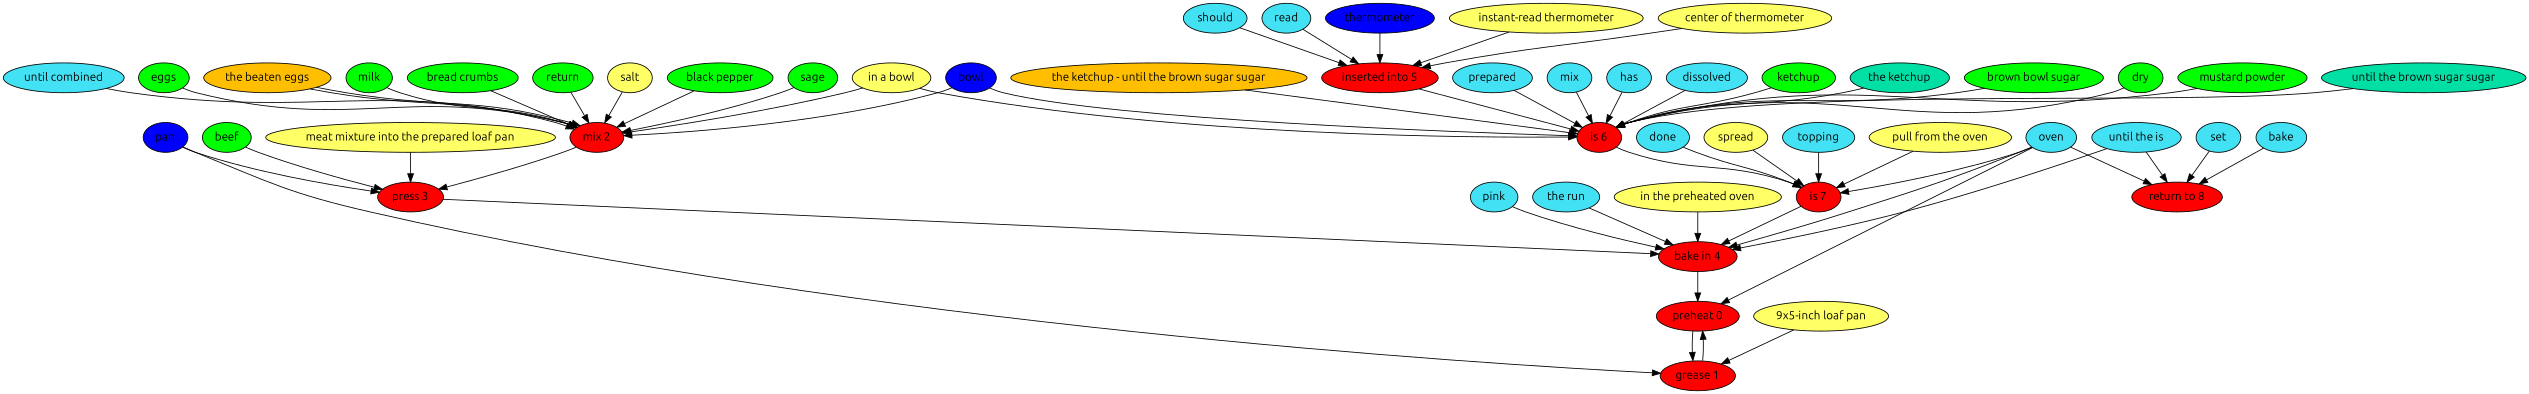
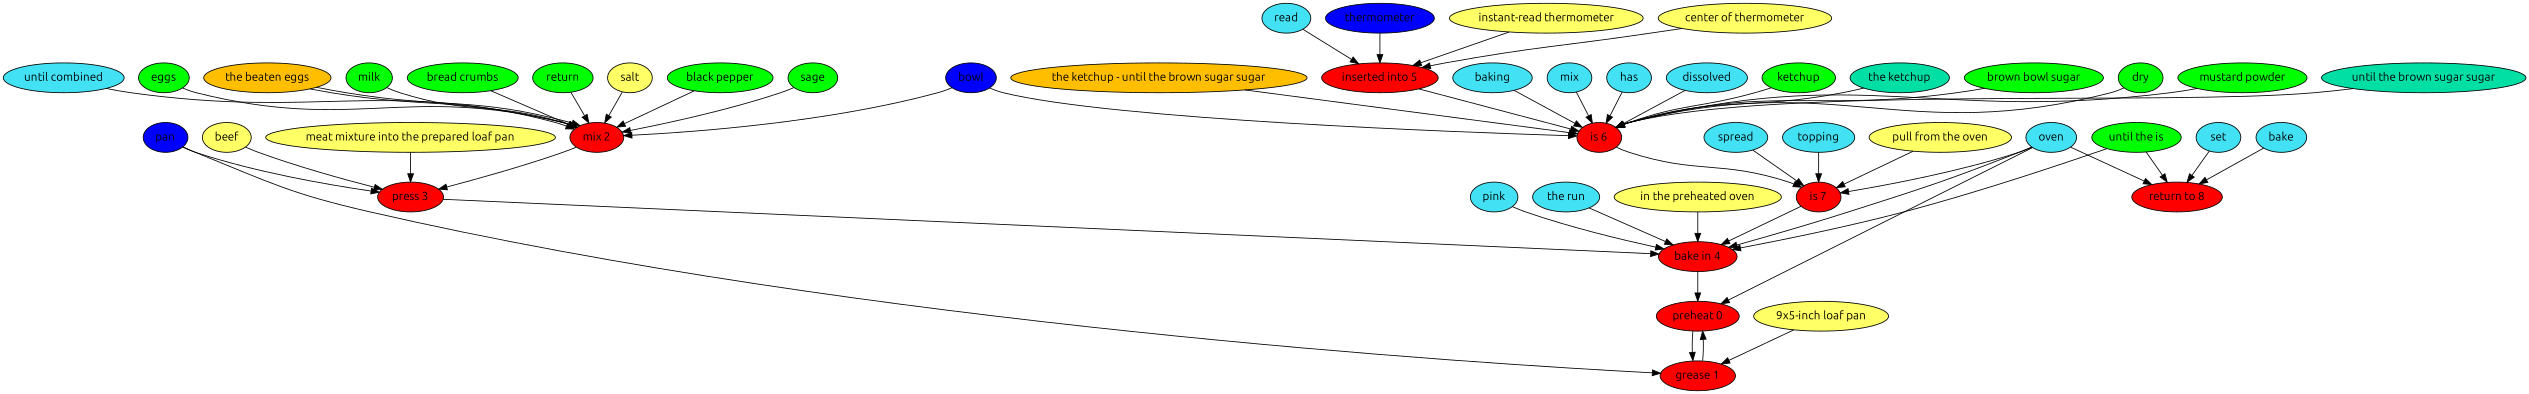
node "should": removed
node "in a bowl": removed
node "prepared": label "prepared" -> "baking"
node "beef": fillcolor green -> #ffff66
node "done": removed
node "spread": fillcolor #ffff66 -> #42e2f4
node "until the is": fillcolor #42e2f4 -> green
